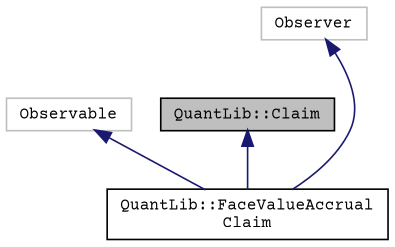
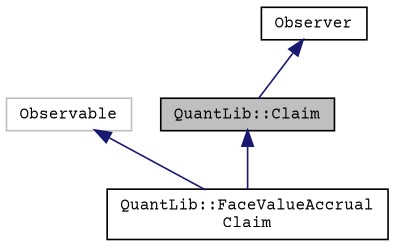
node "Observer": color grey75 -> black
edge "QuantLib::FaceValueAccrual Claim" -> "Observer": now "QuantLib::Claim" -> "Observer"
